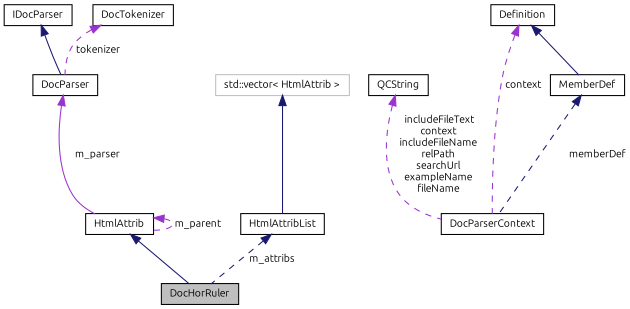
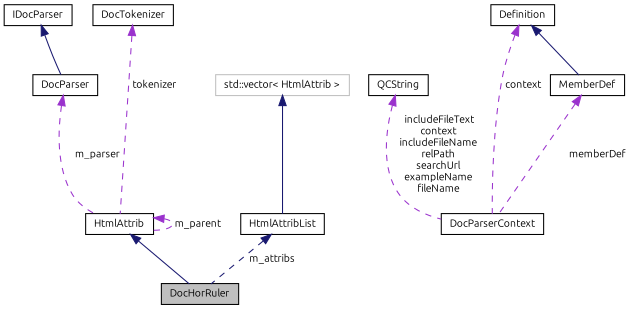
edge "DocParser" -> "DocTokenizer": now "HtmlAttrib" -> "DocTokenizer"
edge "DocParserContext" -> "MemberDef": color midnightblue -> darkorchid3
edge "HtmlAttrib" -> "DocParser": style solid -> dashed
